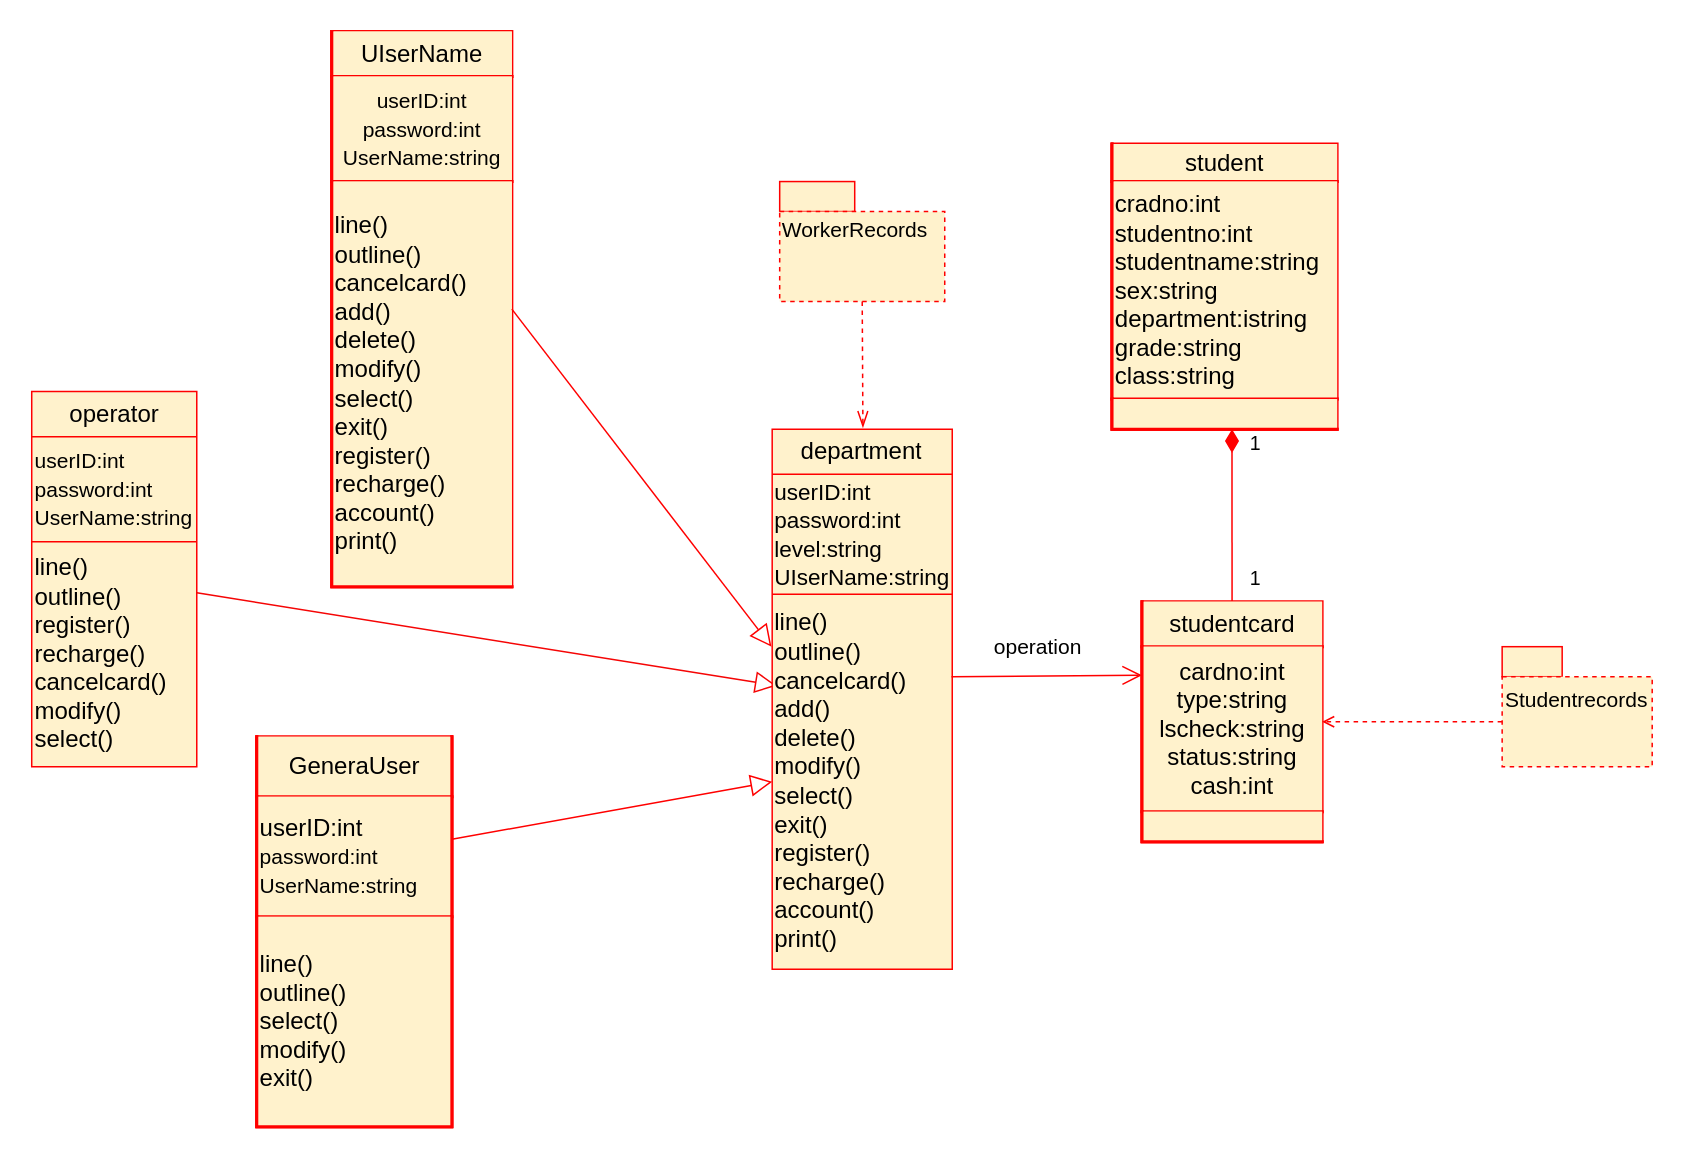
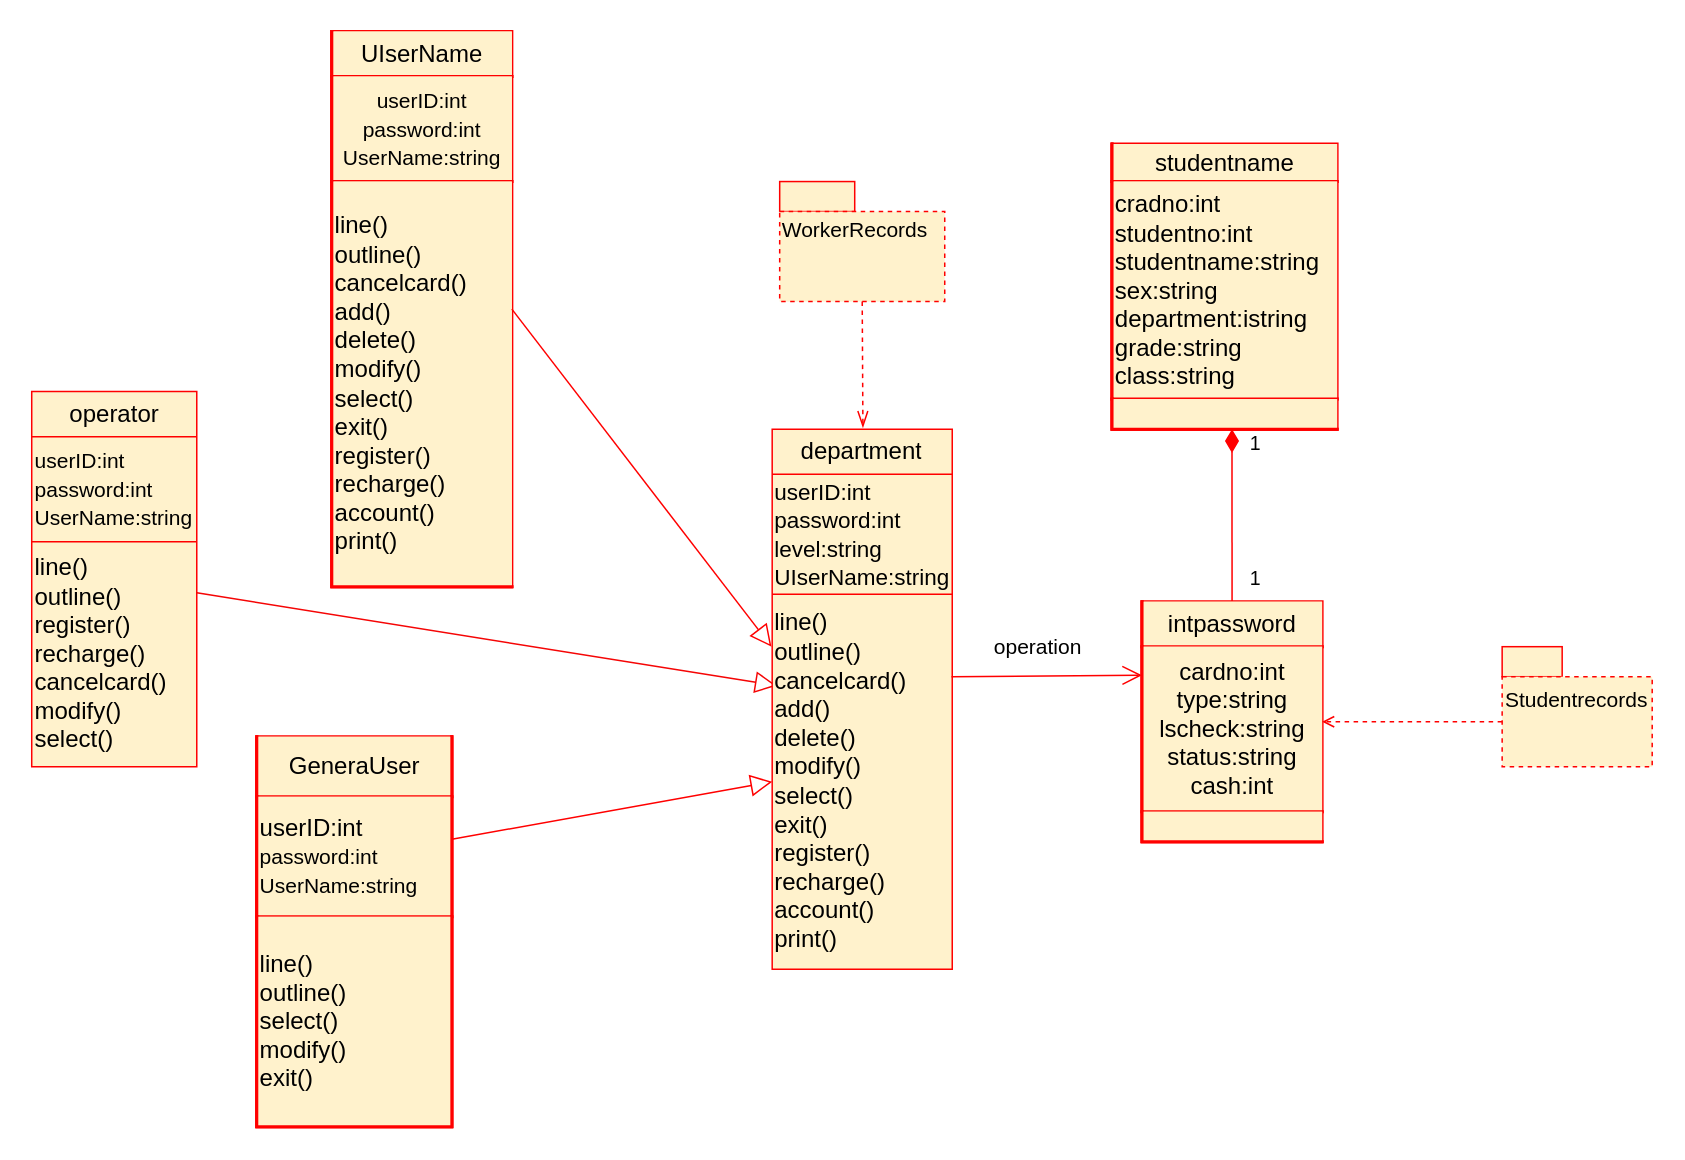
node "student": label "student" -> "studentname"
node "studentcard": label "studentcard" -> "intpassword"
